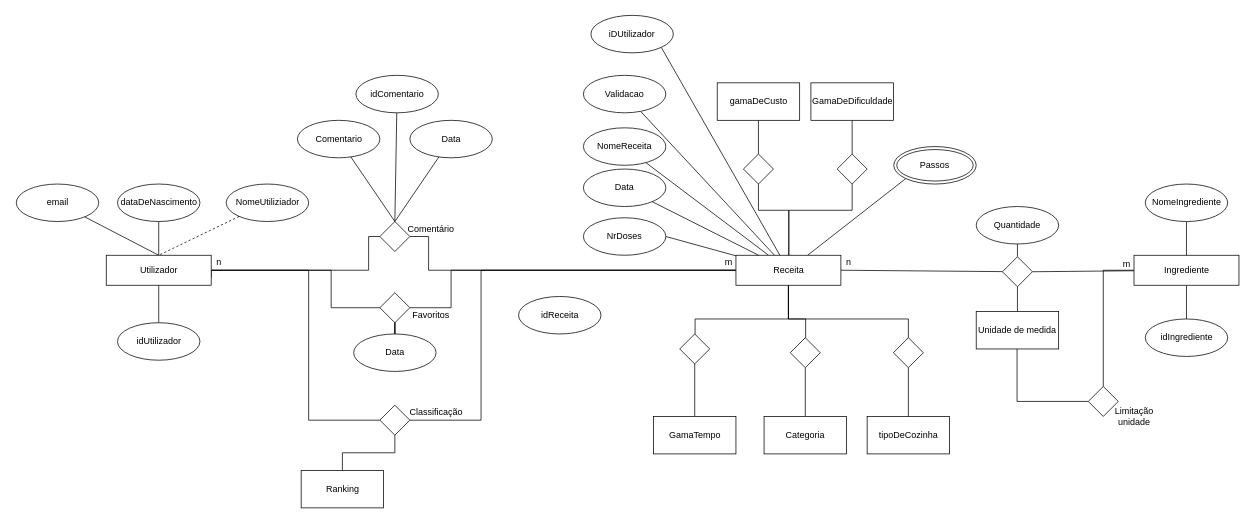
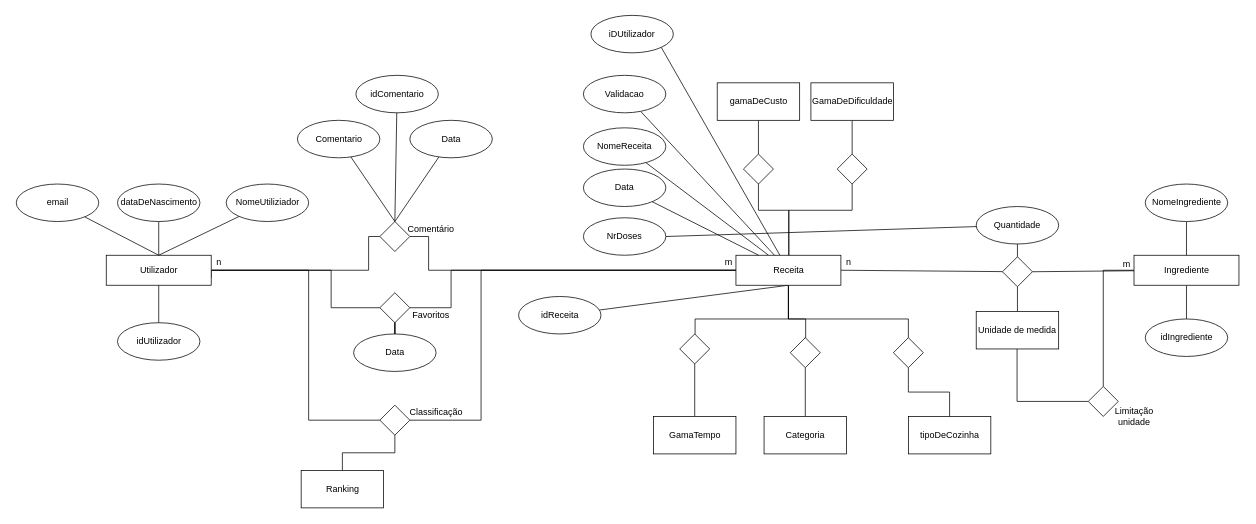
node "Passos": removed
edge "Passos" -- "Receita": removed
edge "NomeUtiliziador" -- "Utilizador": style dashed -> solid
edge "NrDoses" -- "Receita": now "NrDoses" -- "Quantidade"
edge "Receita" -- "idReceita": added
node "tipoDeCozinha": moved (908, 435) -> (950, 435)
